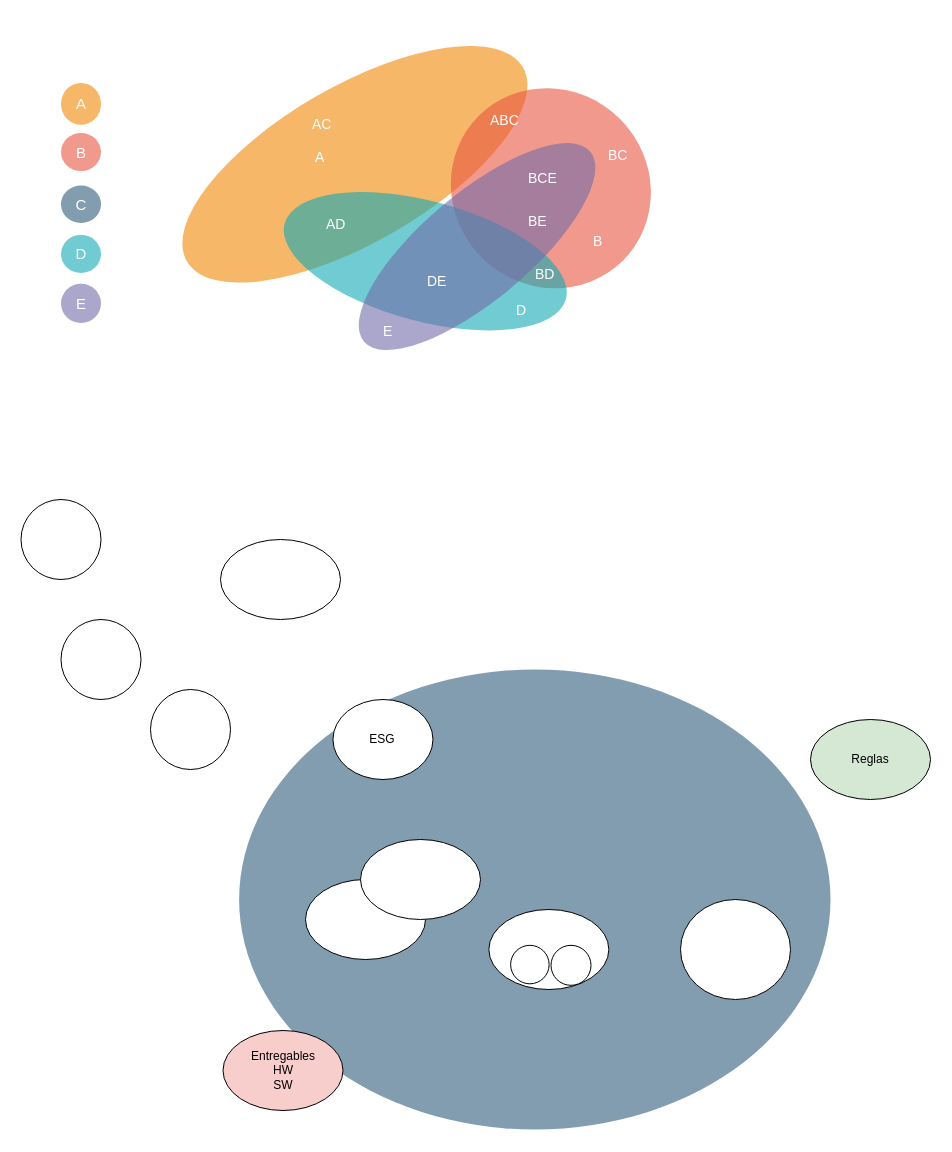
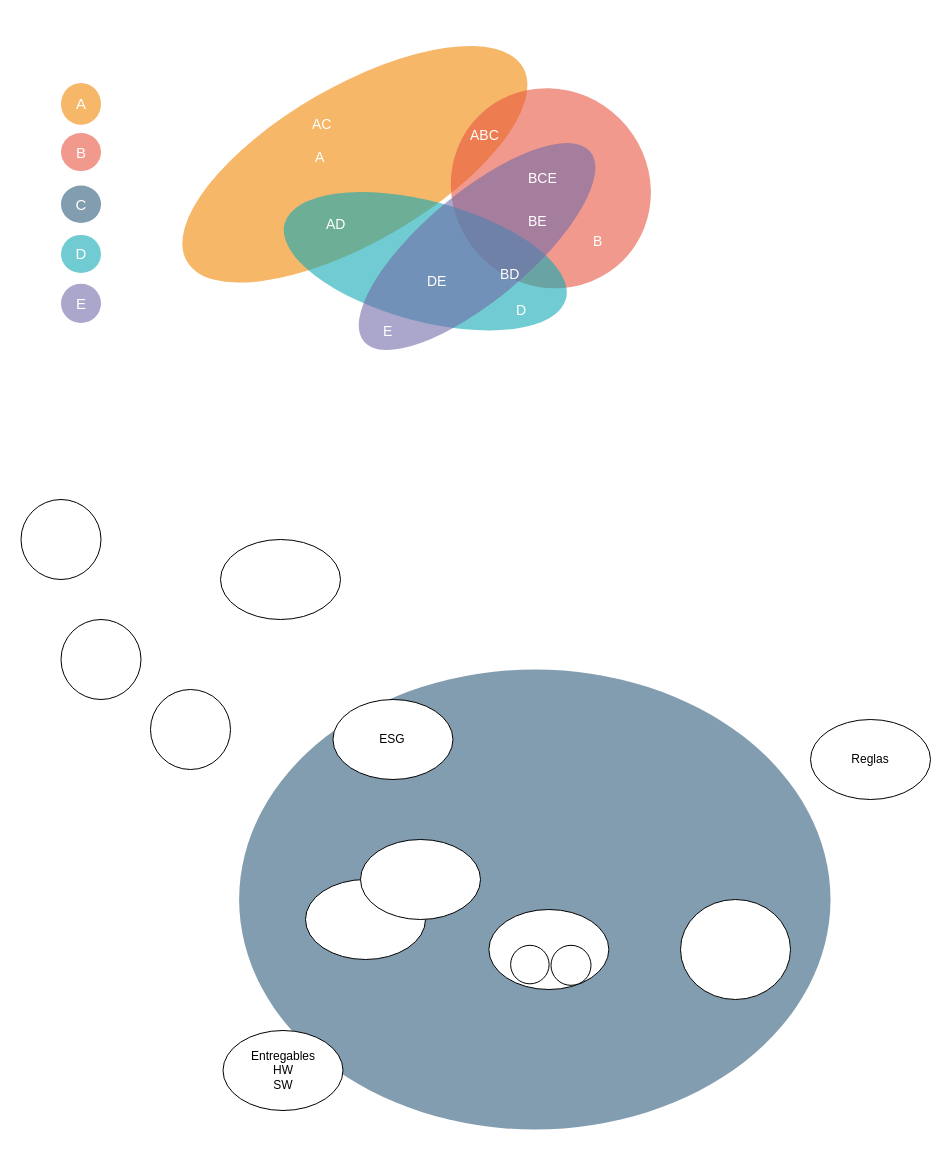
node "ABC": moved (504, 121) -> (484, 136)
node "BC": removed
node "BD": moved (549, 274) -> (514, 274)
node "ESG": size 100x80 -> 120x80
node "Reglas": fillcolor #d5e8d4 -> #ffffff
node "Entregables HW SW": fillcolor #f8cecc -> #ffffff
